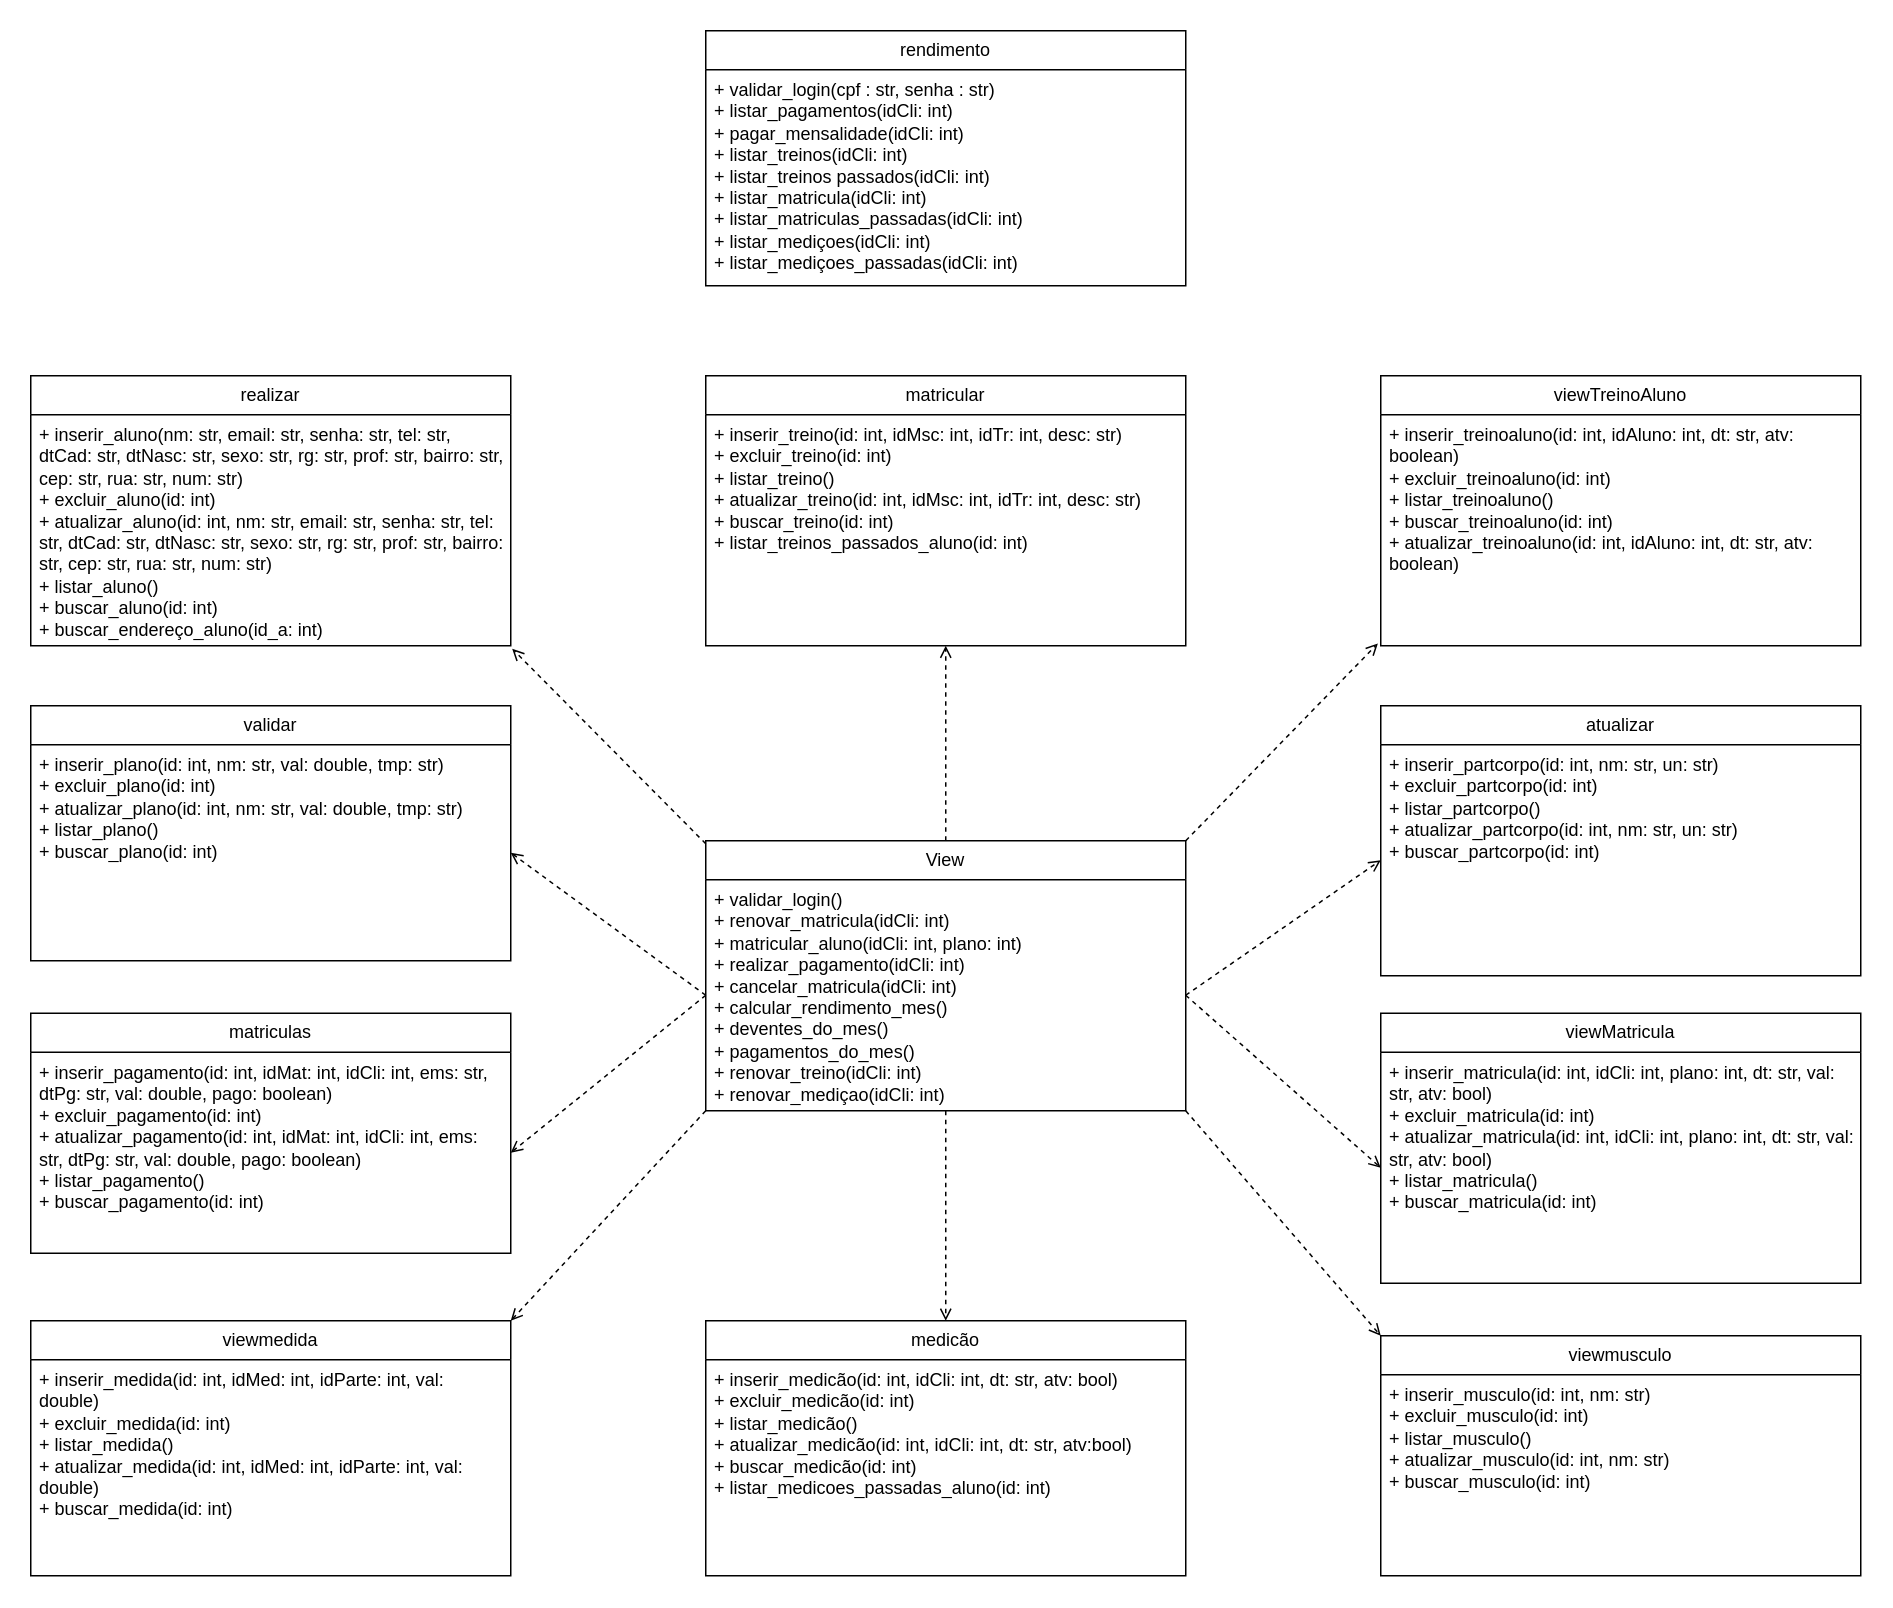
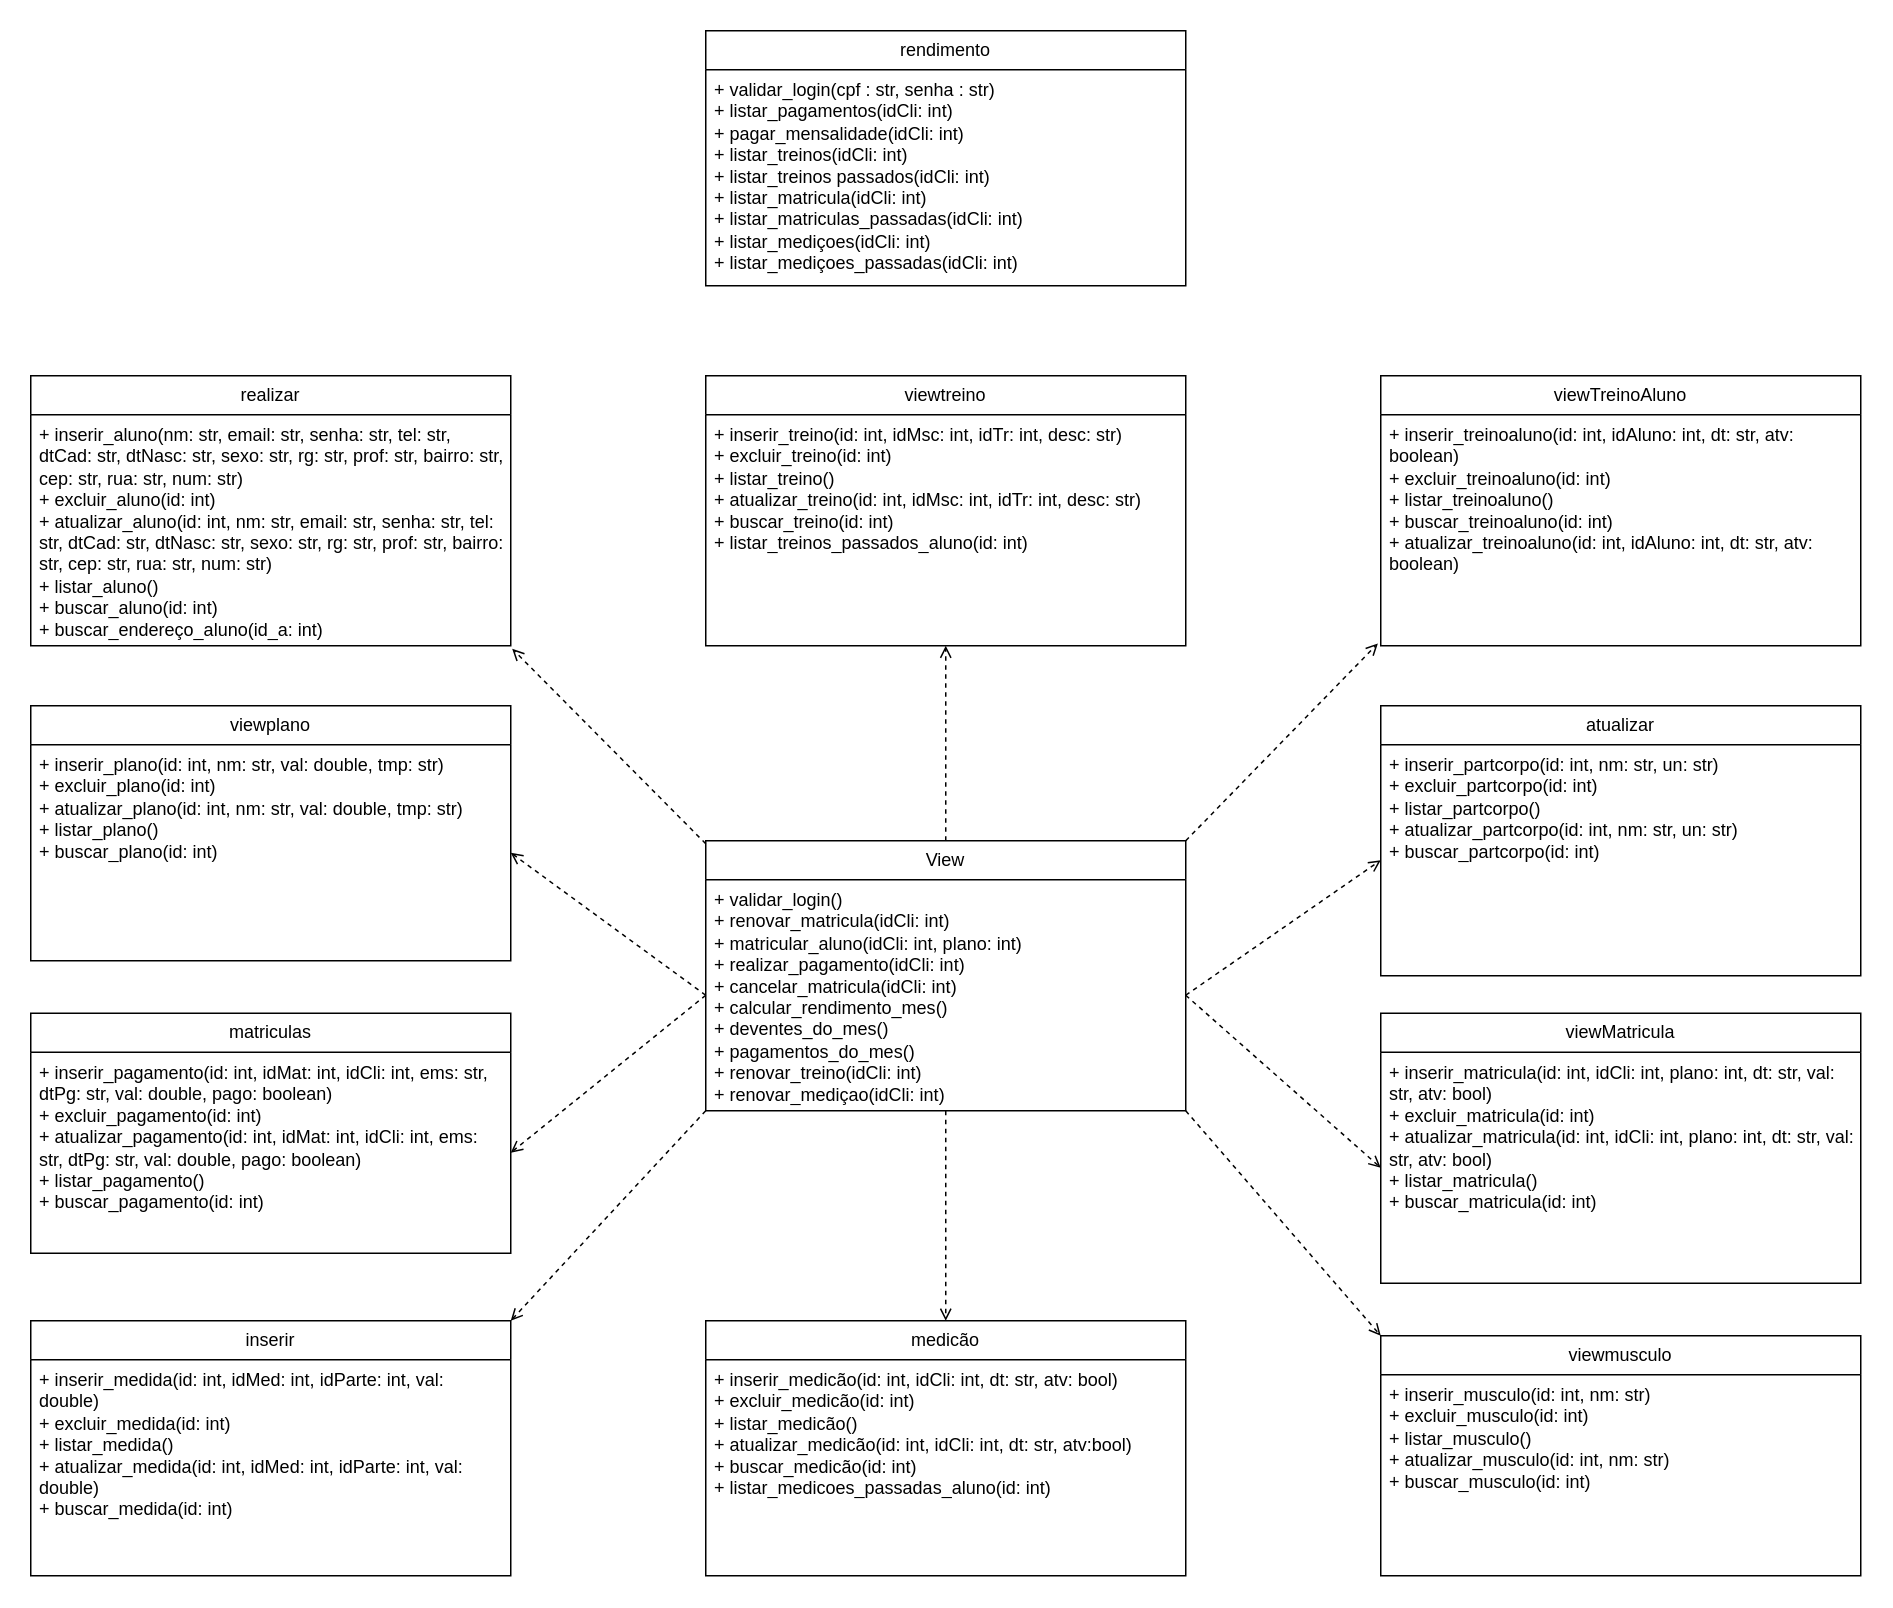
node "matricular": label "matricular" -> "viewtreino"
node "validar": label "validar" -> "viewplano"
node "viewmedida": label "viewmedida" -> "inserir"
